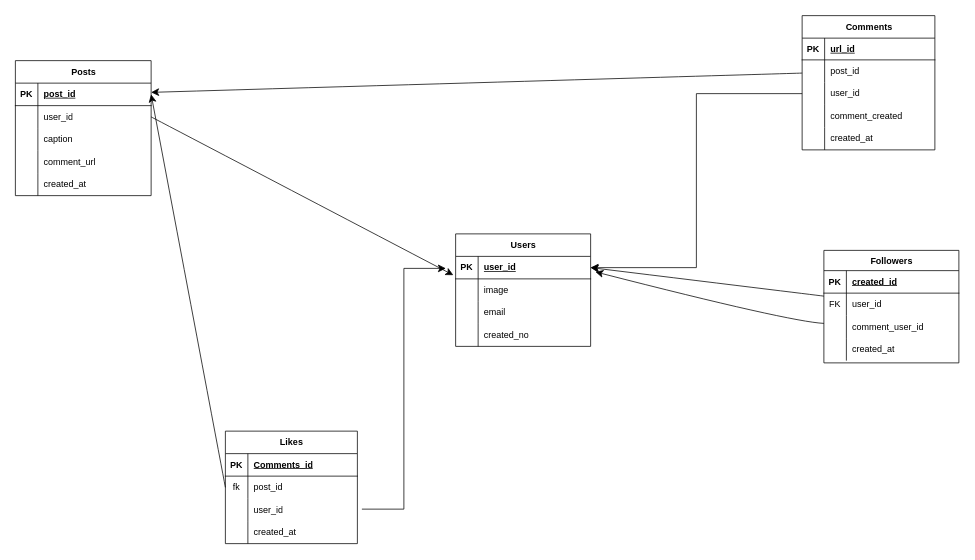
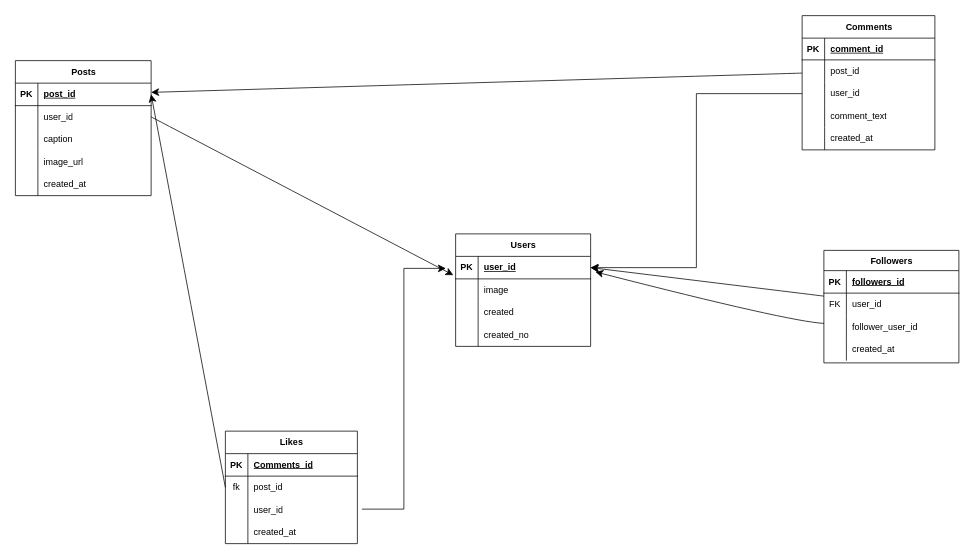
node "url_id": label "url_id" -> "comment_id"
node "comment_created": label "comment_created" -> "comment_text"
node "comment_url": label "comment_url" -> "image_url"
node "created_id": label "created_id" -> "followers_id"
node "email": label "email" -> "created"
node "comment_user_id": label "comment_user_id" -> "follower_user_id"
